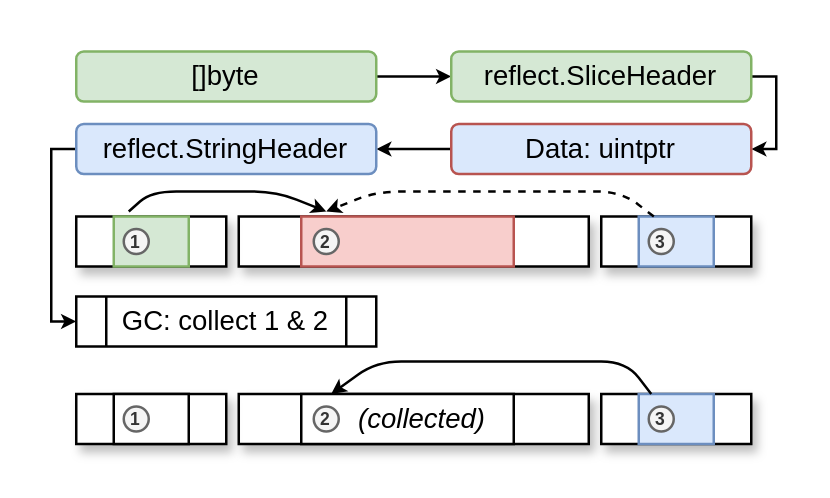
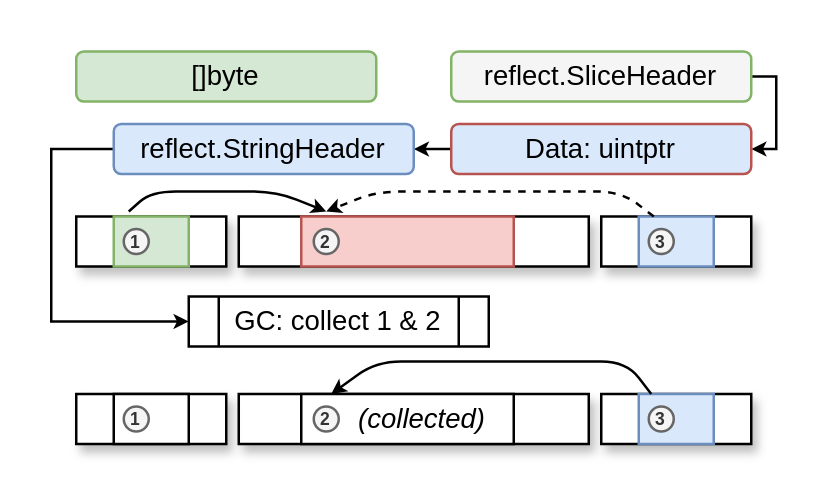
edge "[]byte" -> "reflect.SliceHeader": removed
node "reflect.SliceHeader": fillcolor #d5e8d4 -> #f5f5f5
node "reflect.StringHeader": moved (226, 149) -> (264, 149)
node "GC: collect 1 & 2": moved (226, 321) -> (339, 321)
